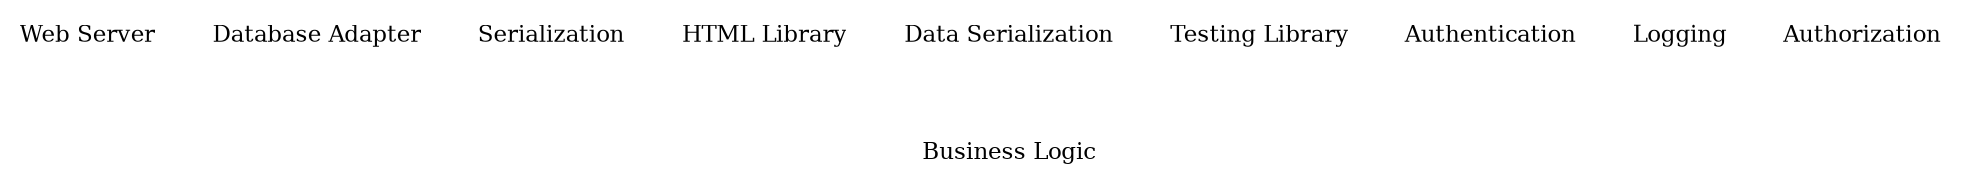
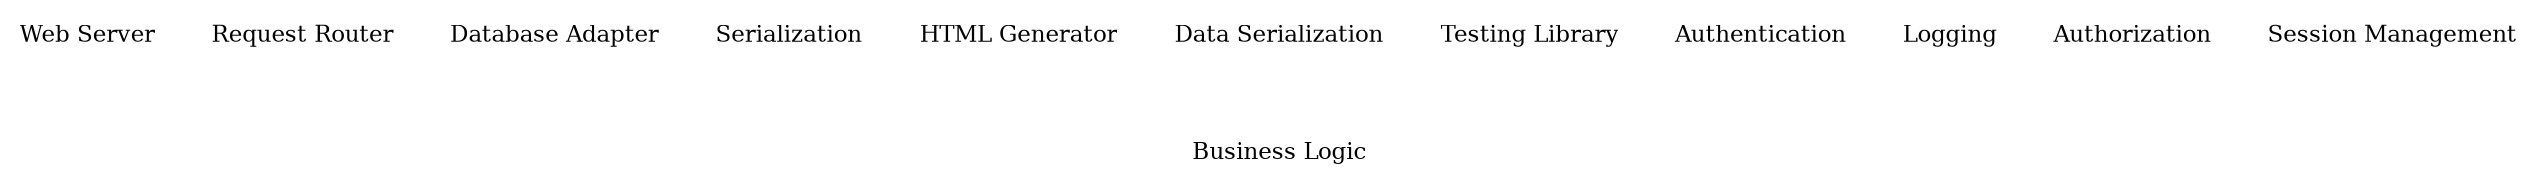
node "Request Router": added
node "HTML Library": label "HTML Library" -> "HTML Generator"
node "Session Management": added
